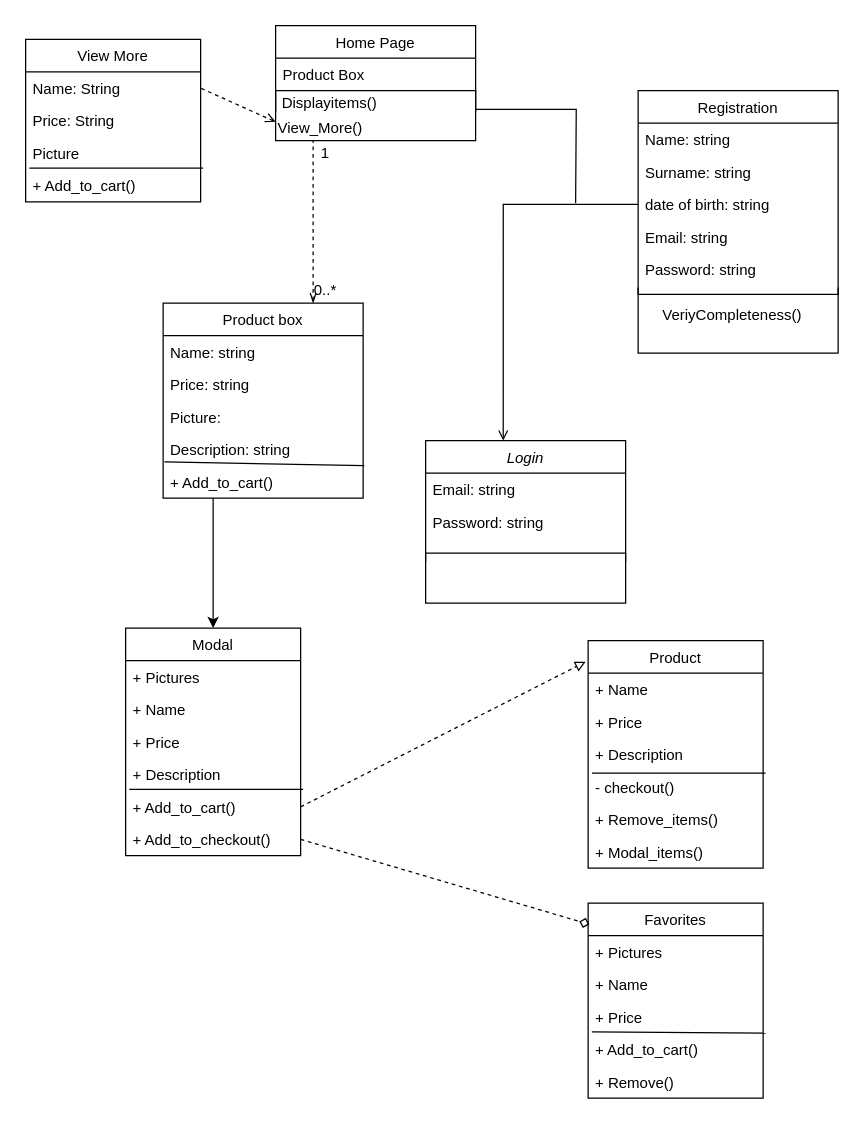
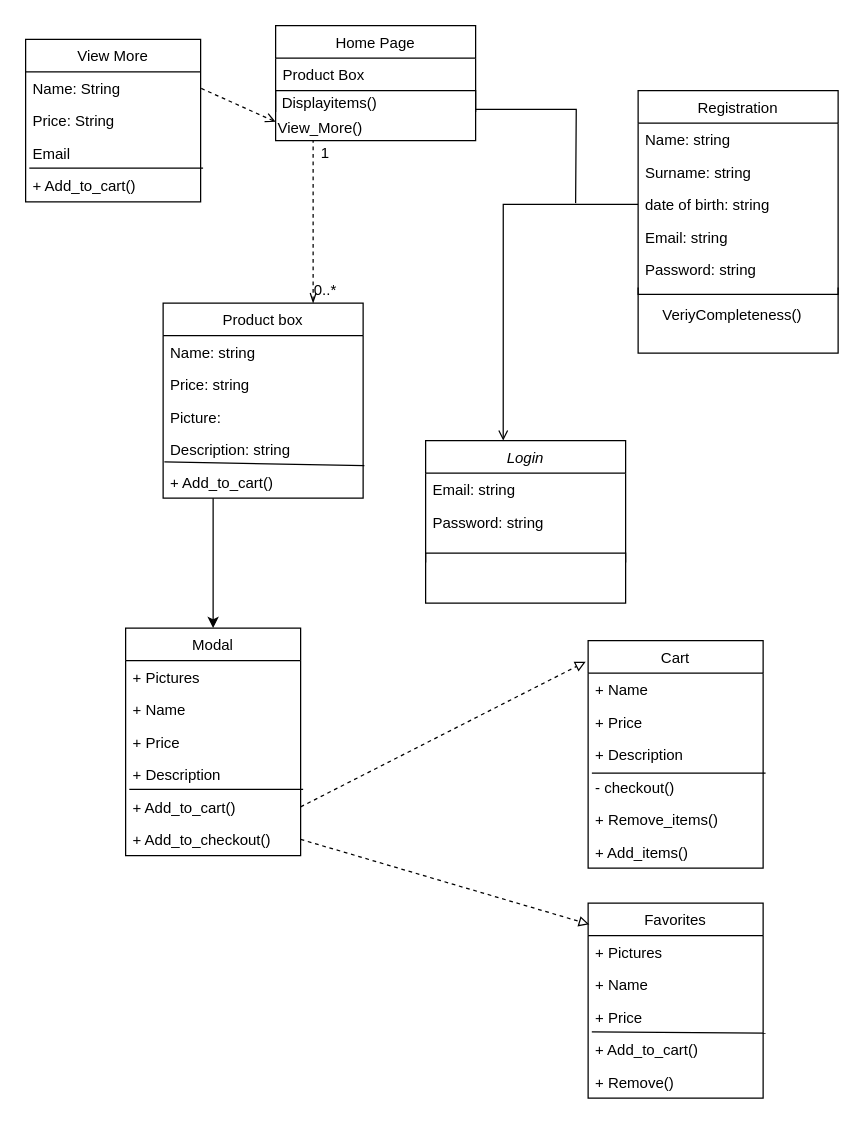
node "Picture": label "Picture" -> "Email"
node "Product": label "Product" -> "Cart"
node "+ Modal_items()": label "+ Modal_items()" -> "+ Add_items()"
edge "+ Add_to_checkout()" -> "Favorites": arrowhead diamond -> block
